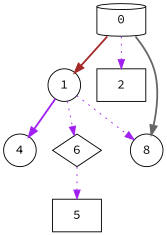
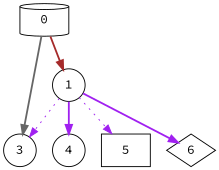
node "2": removed
edge "1" -> "6": style dotted -> bold
node "8": label "8" -> "3"
edge "6" -> "5": now "1" -> "5"
